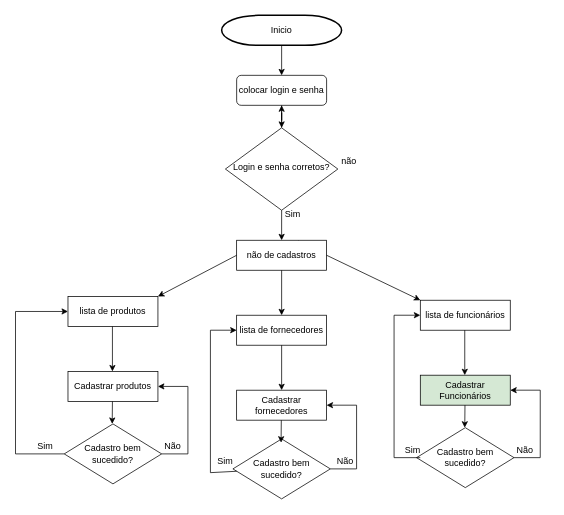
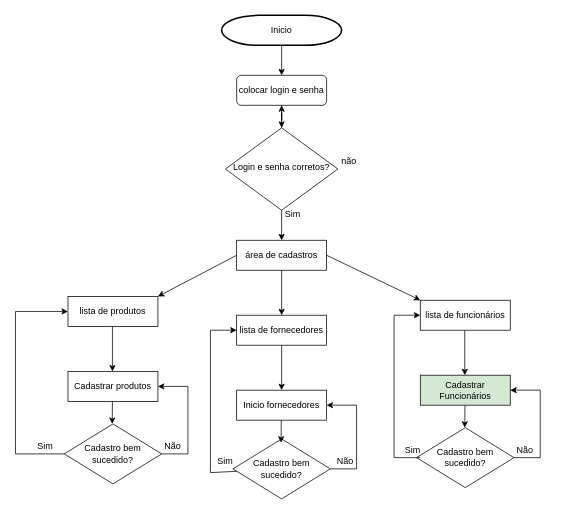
node "não de cadastros": label "não de cadastros" -> "área de cadastros"
node "Cadastrar fornecedores": label "Cadastrar fornecedores" -> "Inicio fornecedores"
